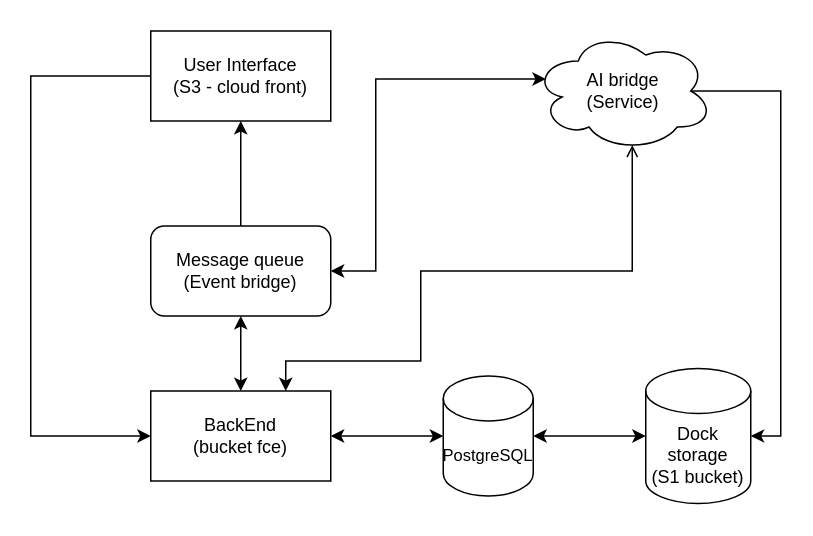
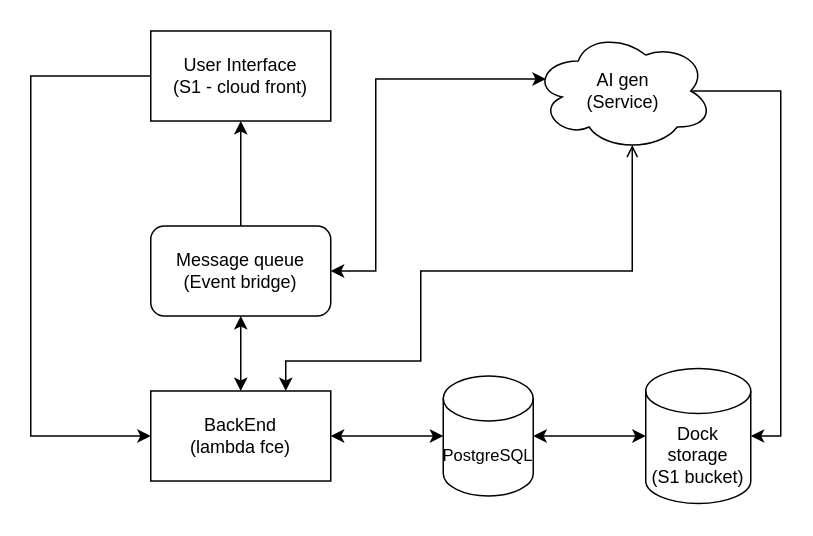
node "User Interface (S3 - cloud front)": label "User Interface (S3 - cloud front)" -> "User Interface (S1 - cloud front)"
node "AI bridge (Service)": label "AI bridge (Service)" -> "AI gen (Service)"
node "BackEnd (bucket fce)": label "BackEnd (bucket fce)" -> "BackEnd (lambda fce)"
